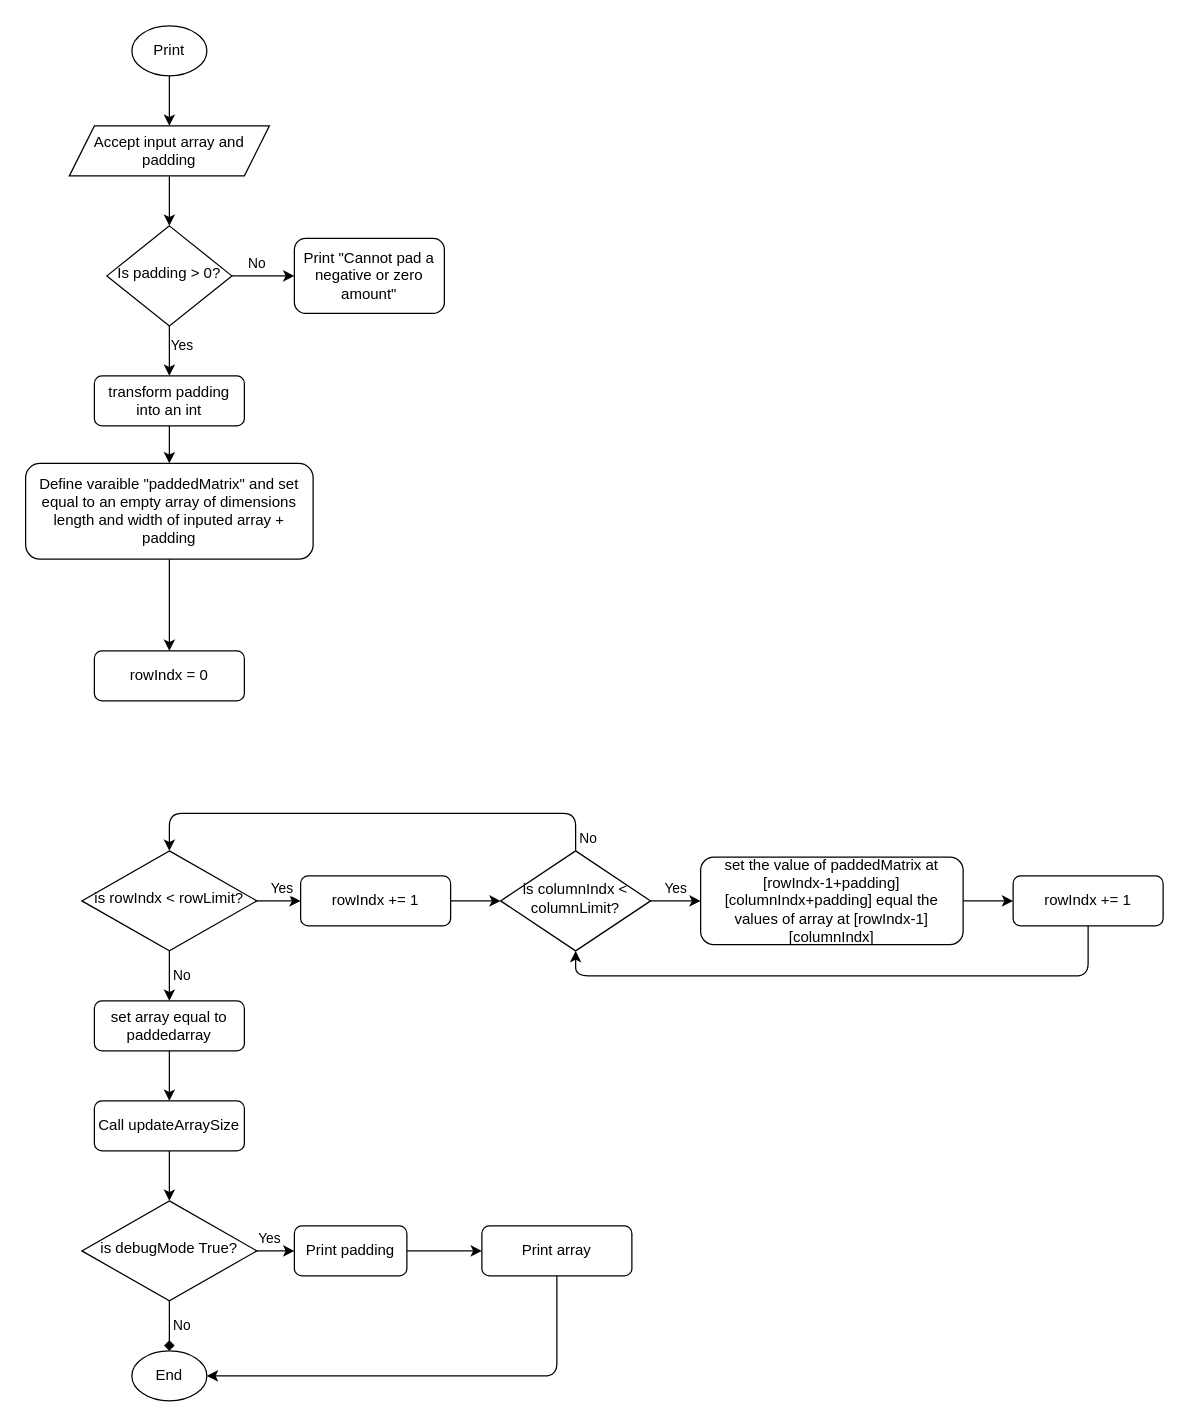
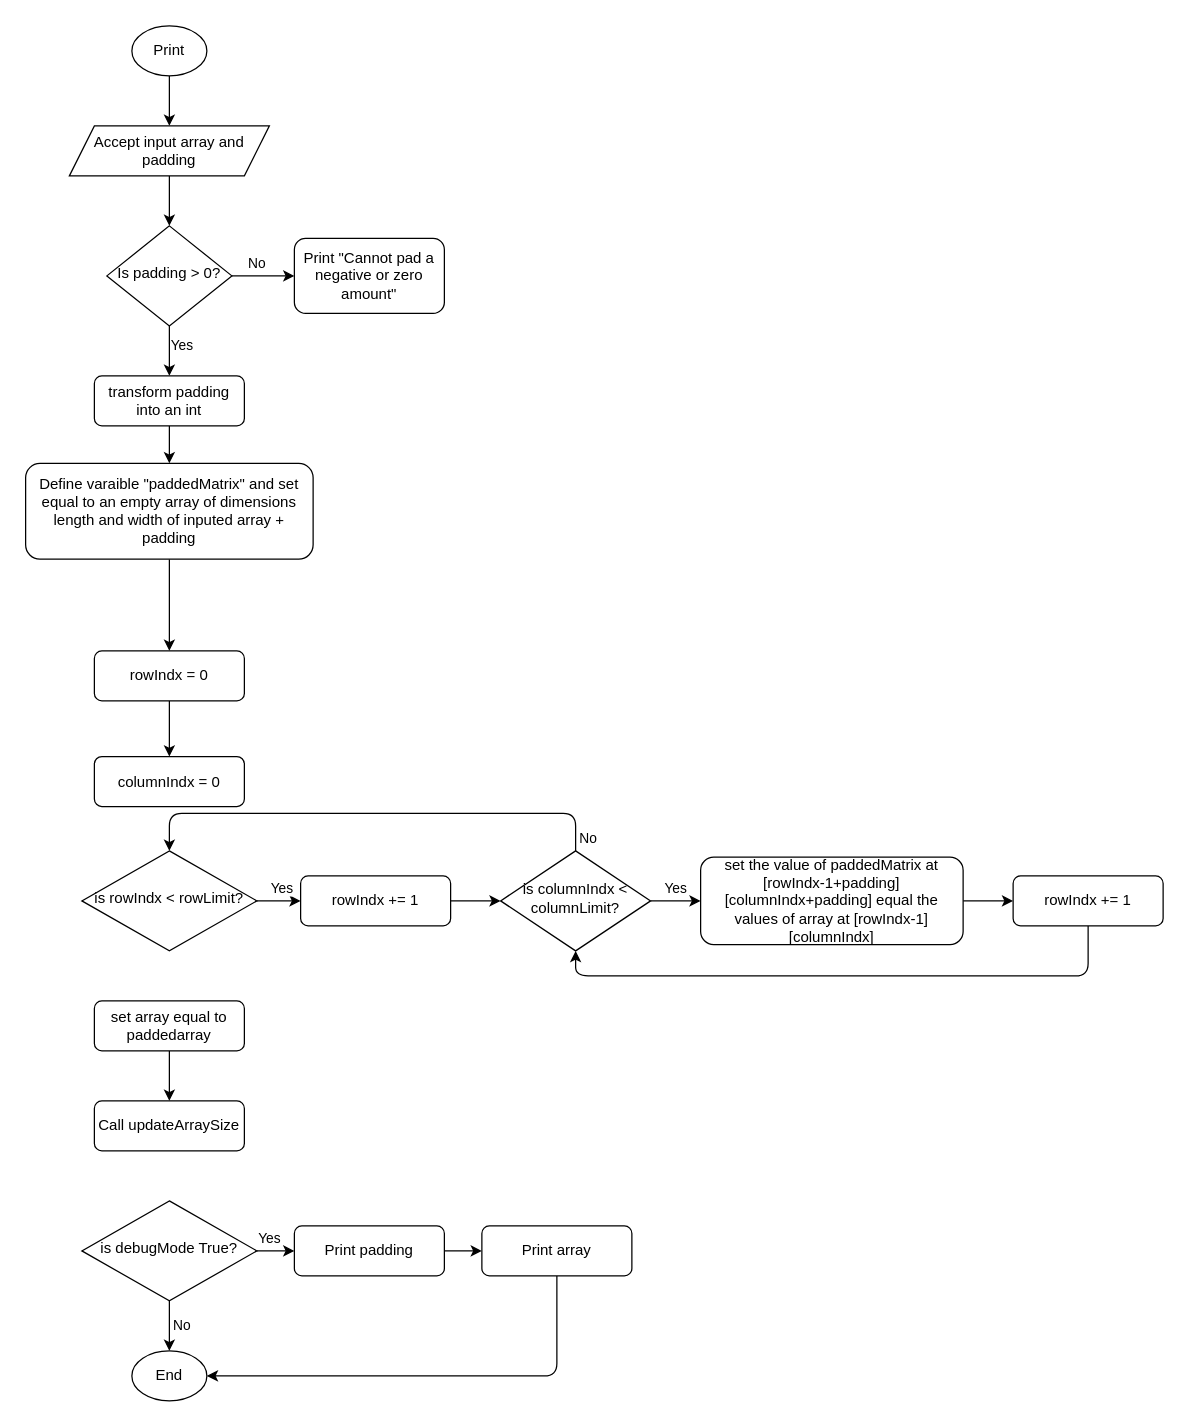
edge "rowIndx = 0" -> "columnIndx = 0": added
node "columnIndx = 0": added
edge "is rowIndx < rowLimit?" -> "set array equal to paddedarray": removed, label "No"
edge "Call updateArraySize" -> "is debugMode True?": removed
node "Print padding": size 113x50 -> 150x50
edge "is debugMode True?" -> "End": arrowhead diamond -> classic
